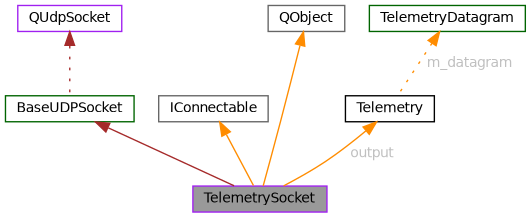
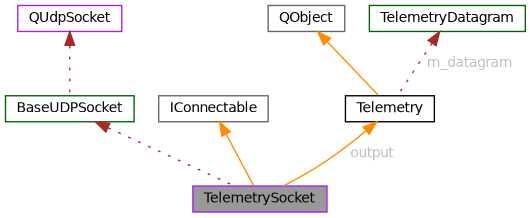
edge "Telemetry" -> "TelemetryDatagram": color darkorange -> brown
edge "TelemetrySocket" -> "QObject": now "Telemetry" -> "QObject"
edge "TelemetrySocket" -> "BaseUDPSocket": style solid -> dotted
